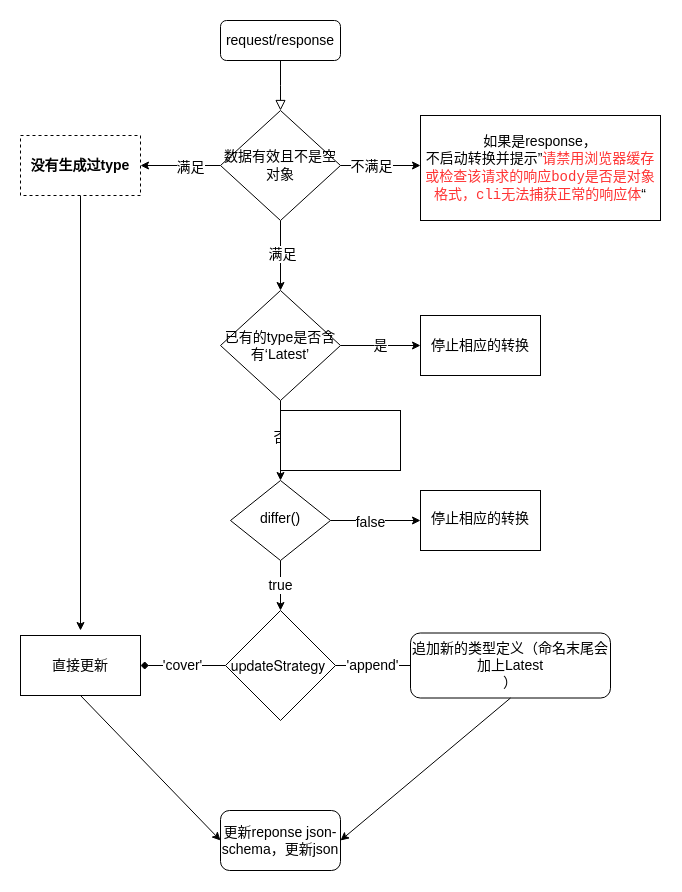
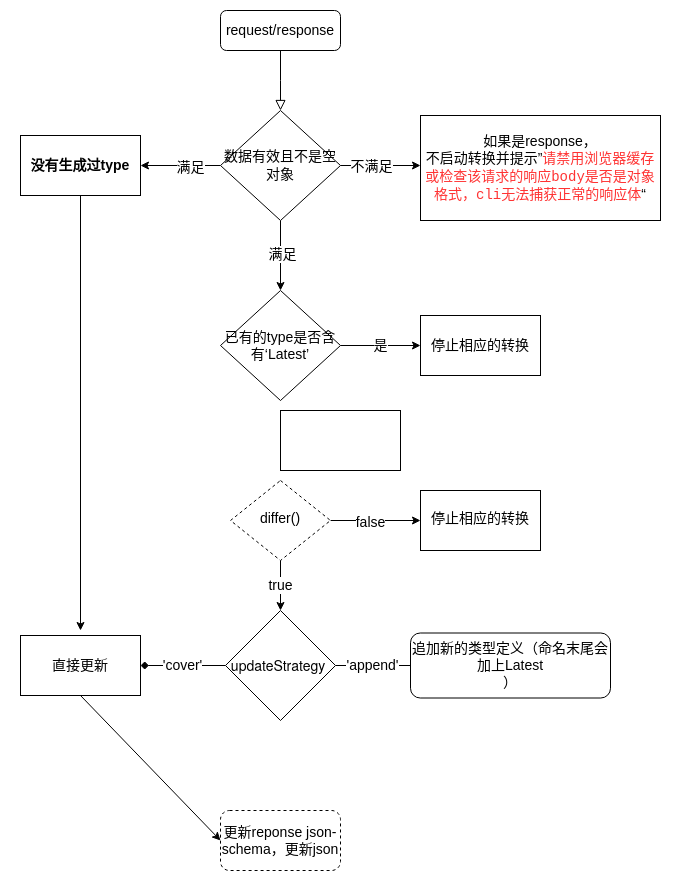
node "request/response": moved (281, 41) -> (281, 31)
node "没有生成过type": style dashed -> solid
edge "已有的type是否含有‘Latest’" -> "differ()": removed, label "否"
node "differ()": style solid -> dashed
edge "追加新的类型定义（命名末尾会加上Latest）" -> "更新reponse json-schema，更新json": removed
node "更新reponse json-schema，更新json": style solid -> dashed
